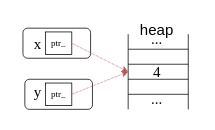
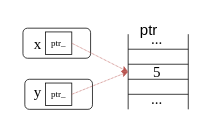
node "heap": label "heap" -> "ptr"
node "4": label "4" -> "5"
